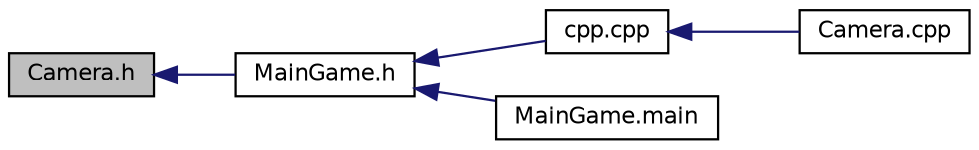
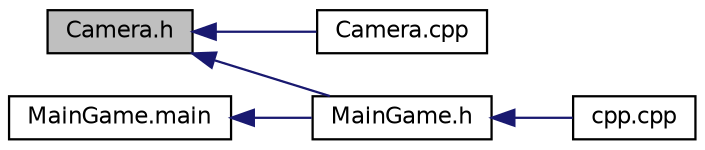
edge "Camera.cpp" -> "cpp.cpp": now "Camera.cpp" -> "Camera.h"
edge "MainGame.main" -> "MainGame.h": reversed
